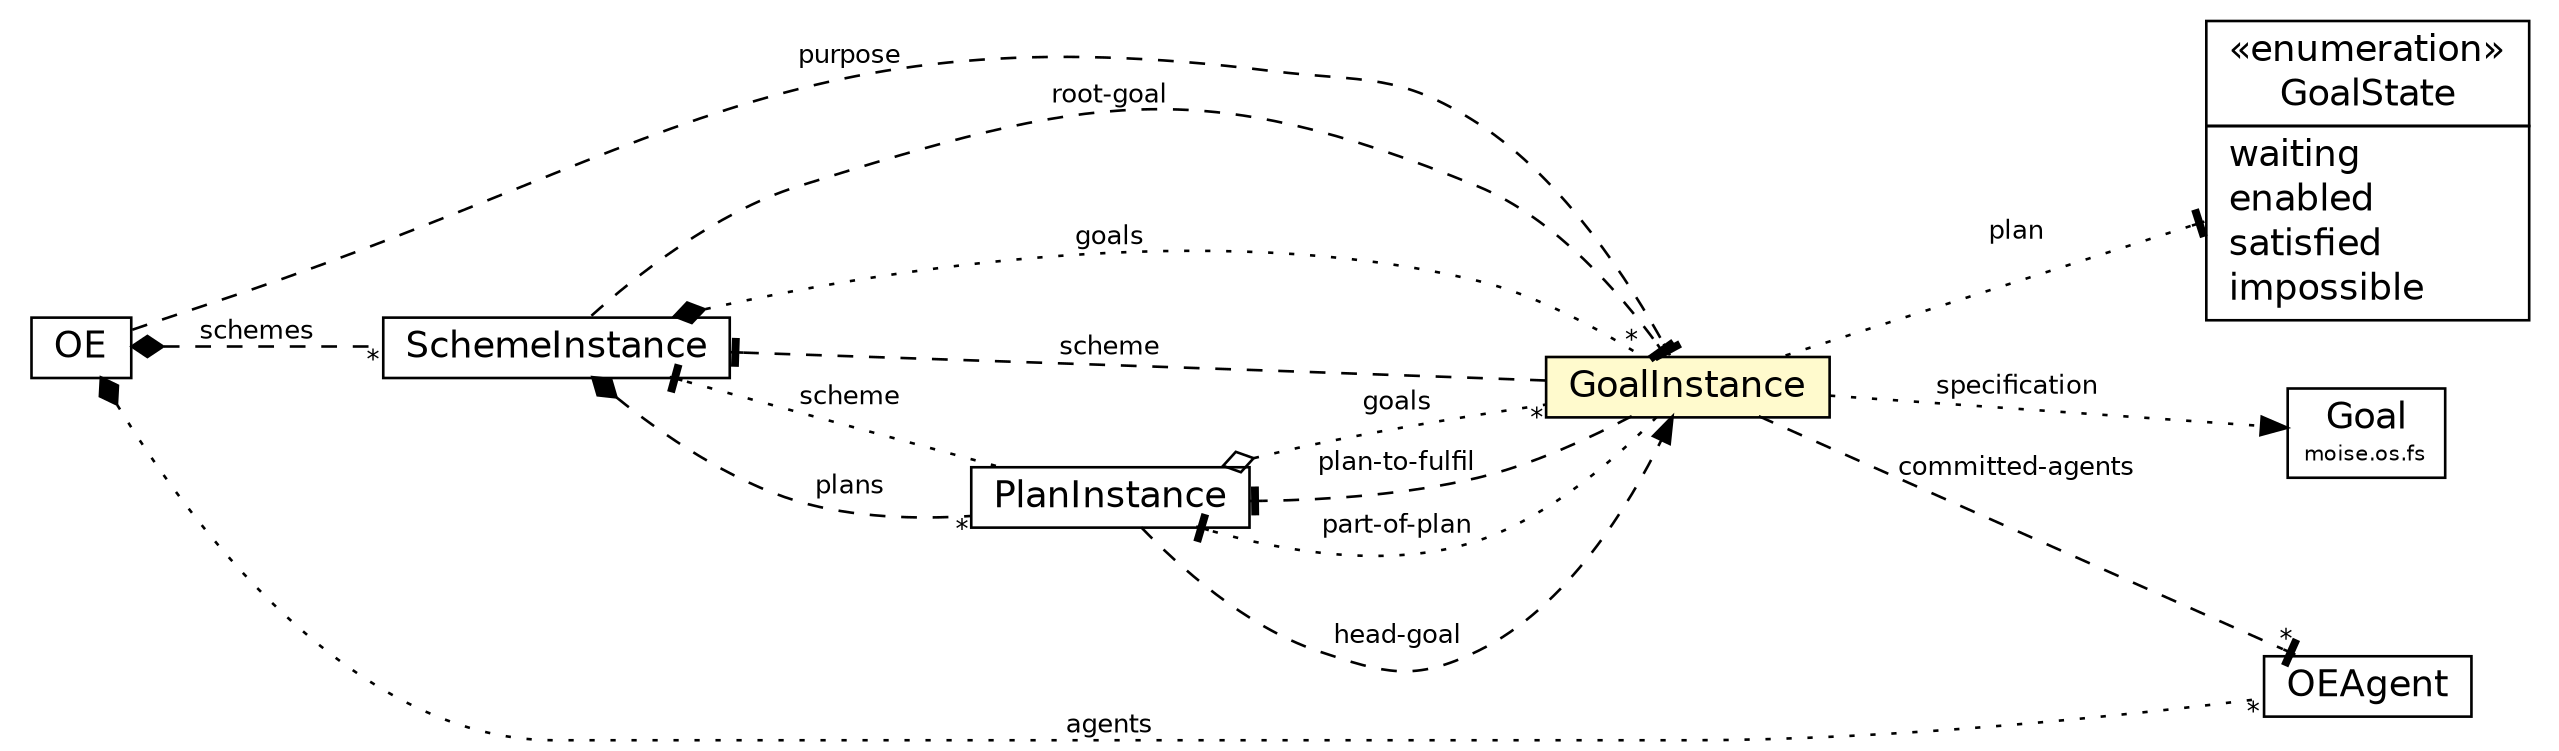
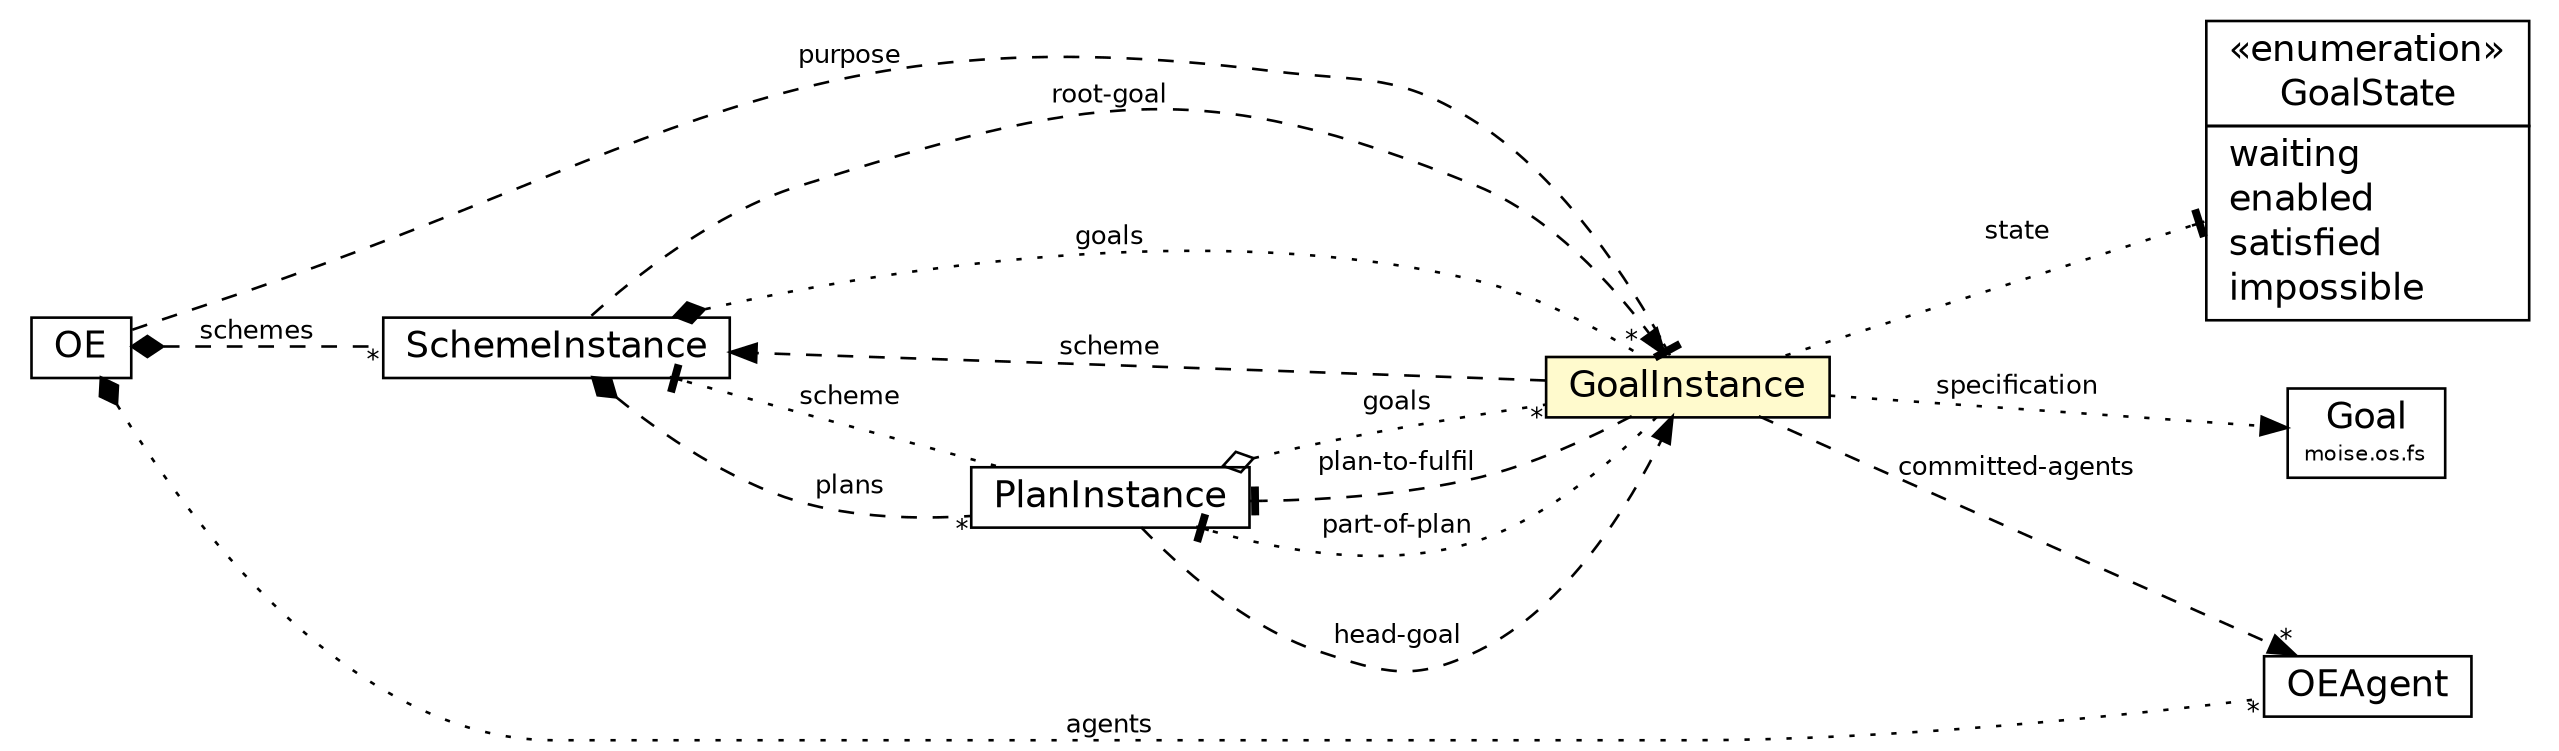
edge "SchemeInstance" -> "GoalInstance": arrowhead tee -> normal
edge "GoalInstance" -> "GoalState": label "plan" -> "state"
edge "GoalInstance" -> "SchemeInstance": arrowhead tee -> normal
edge "GoalInstance" -> "OEAgent": arrowhead tee -> normal
